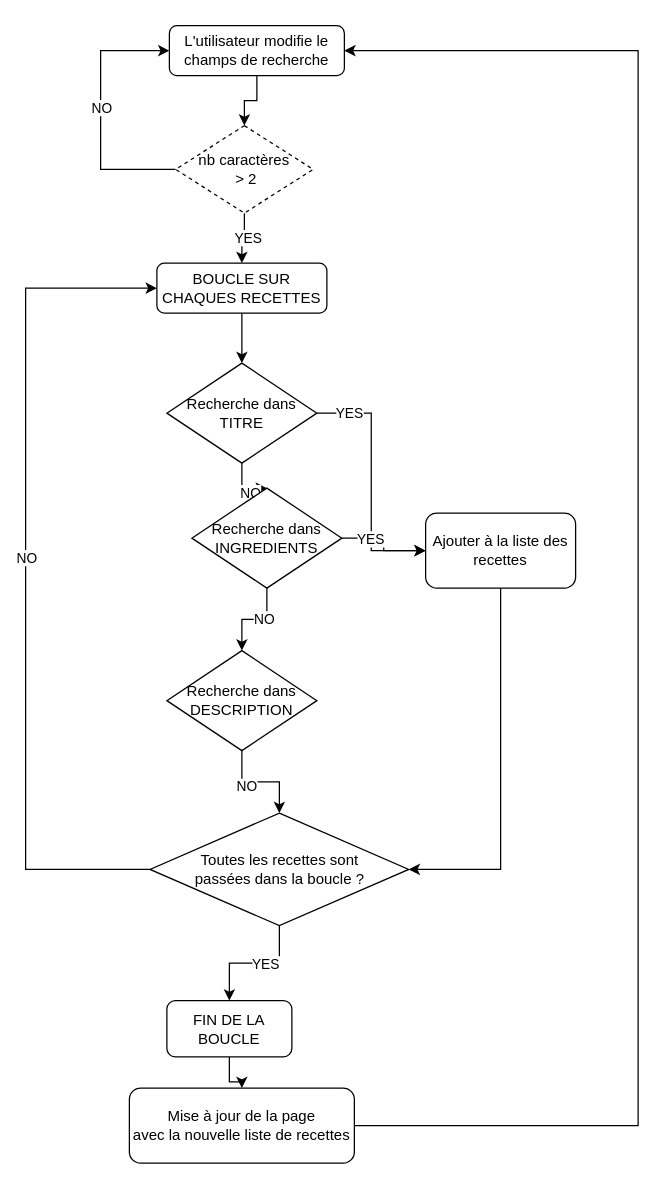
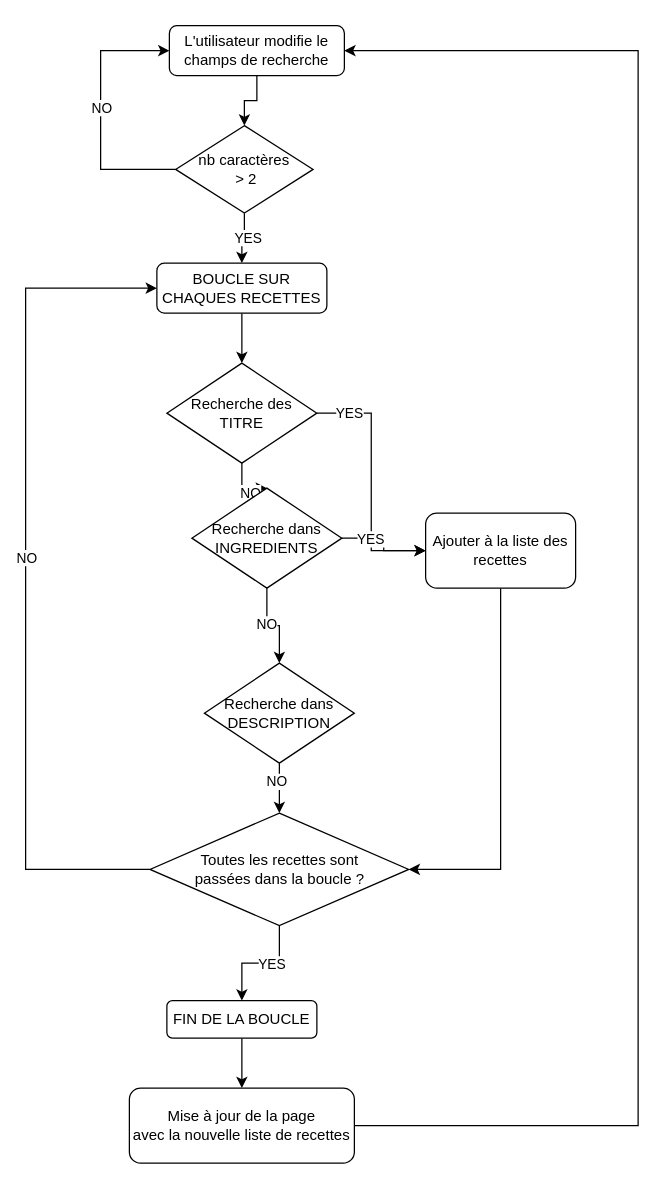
node "nb caractères > 2": style dashed -> solid
node "Recherche dans TITRE": label "Recherche dans TITRE" -> "Recherche des TITRE"
node "Recherche dans DESCRIPTION": moved (242, 701) -> (279, 713)
node "FIN DE LA BOUCLE": size 125x56 -> 150x38
